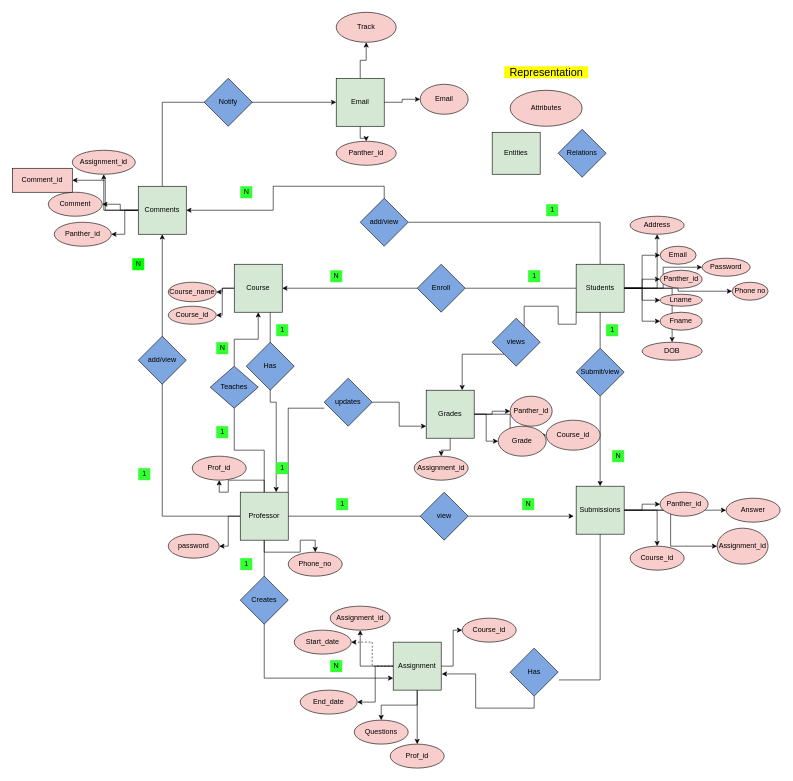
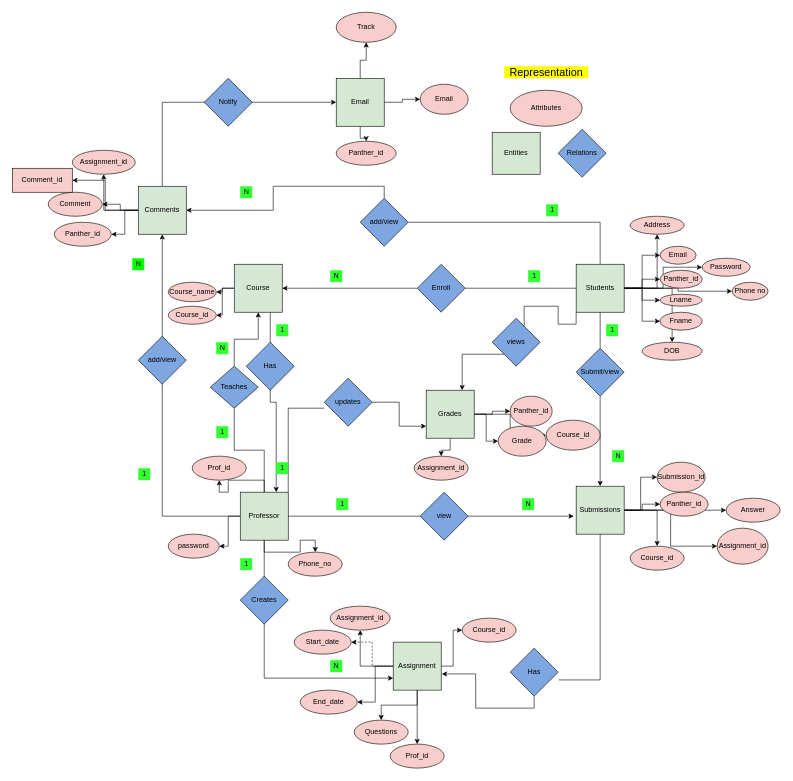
node "Submission_id": added
edge "Submissions" -> "Submission_id": added
